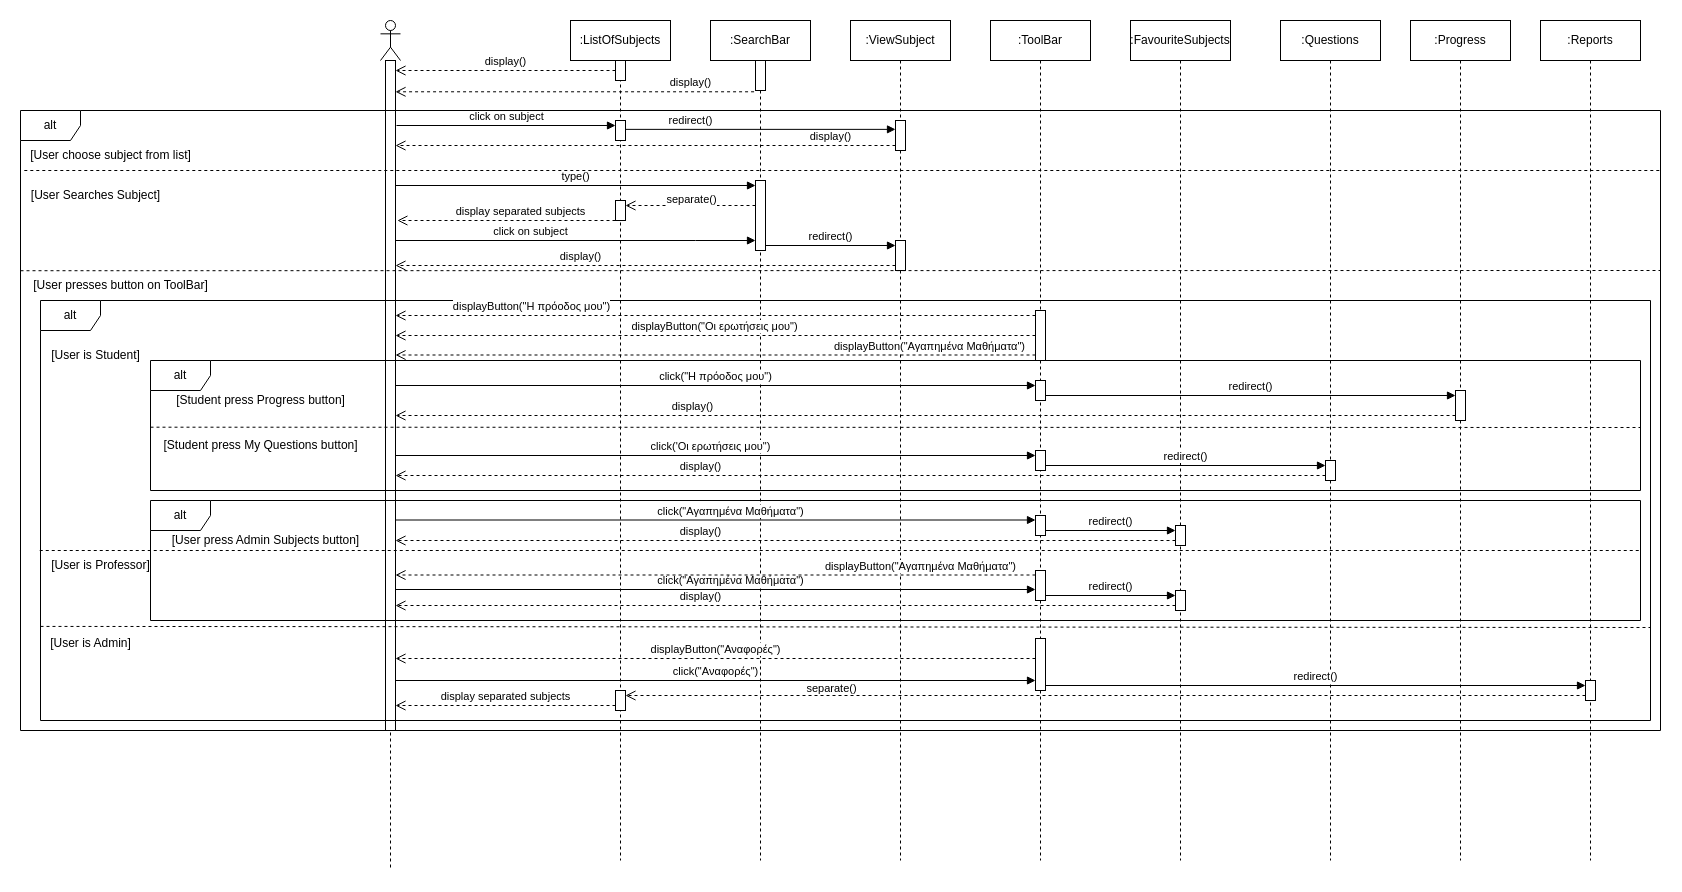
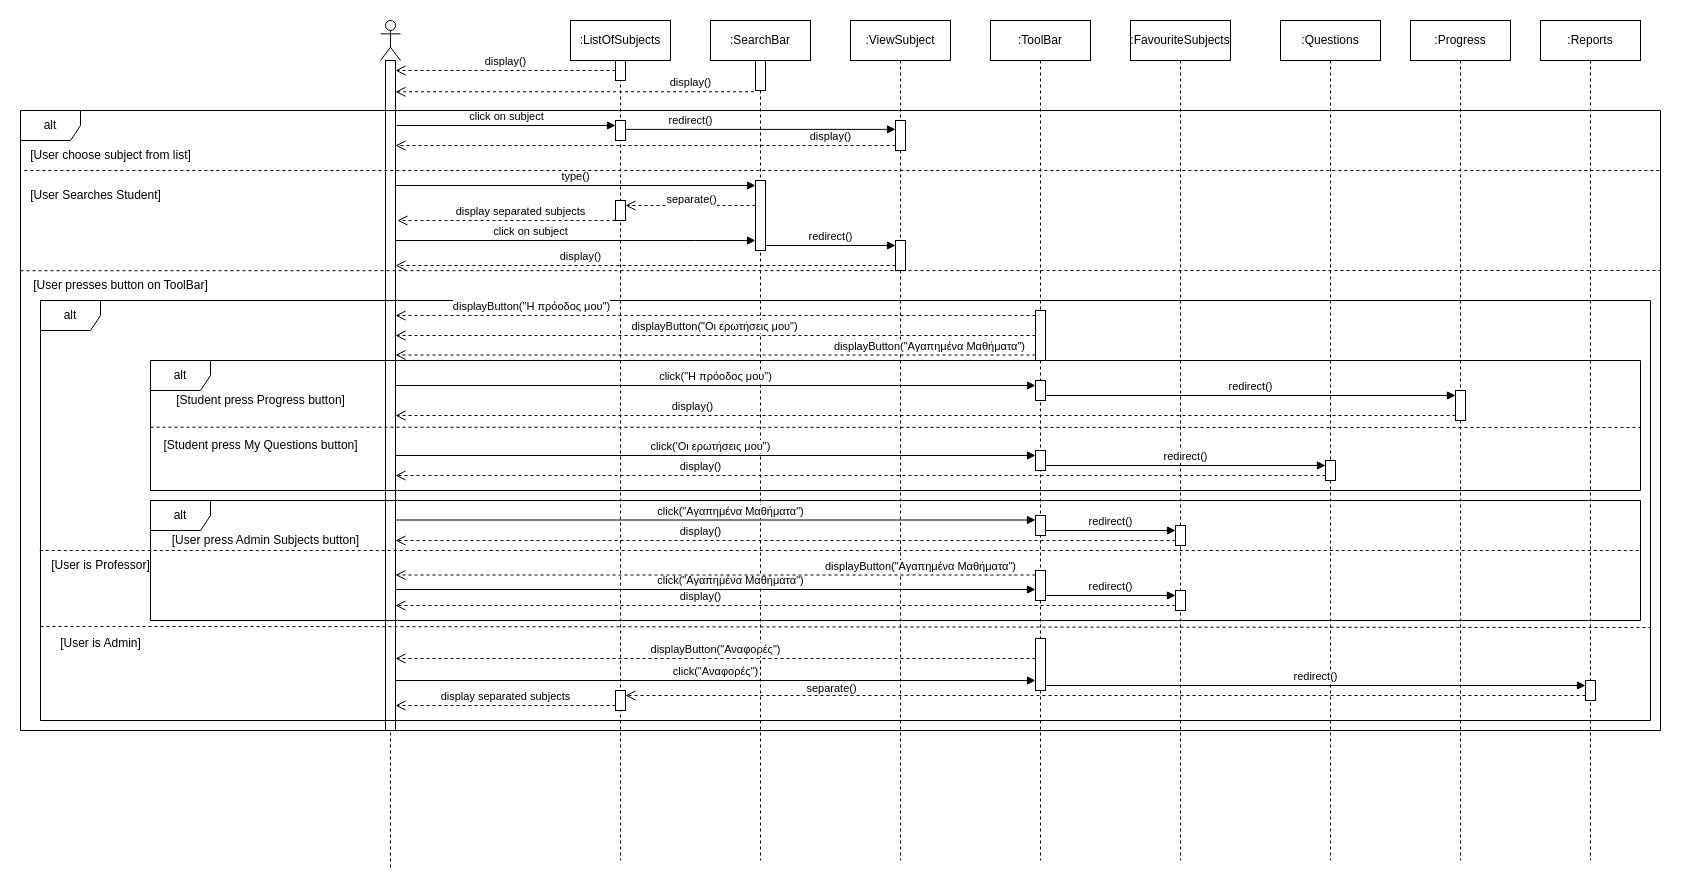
node "[User Searches Subject]": label "[User Searches Subject]" -> "[User Searches Student]"
node "[User is Student]": removed
node "[User is Admin]": moved (91, 644) -> (101, 644)
